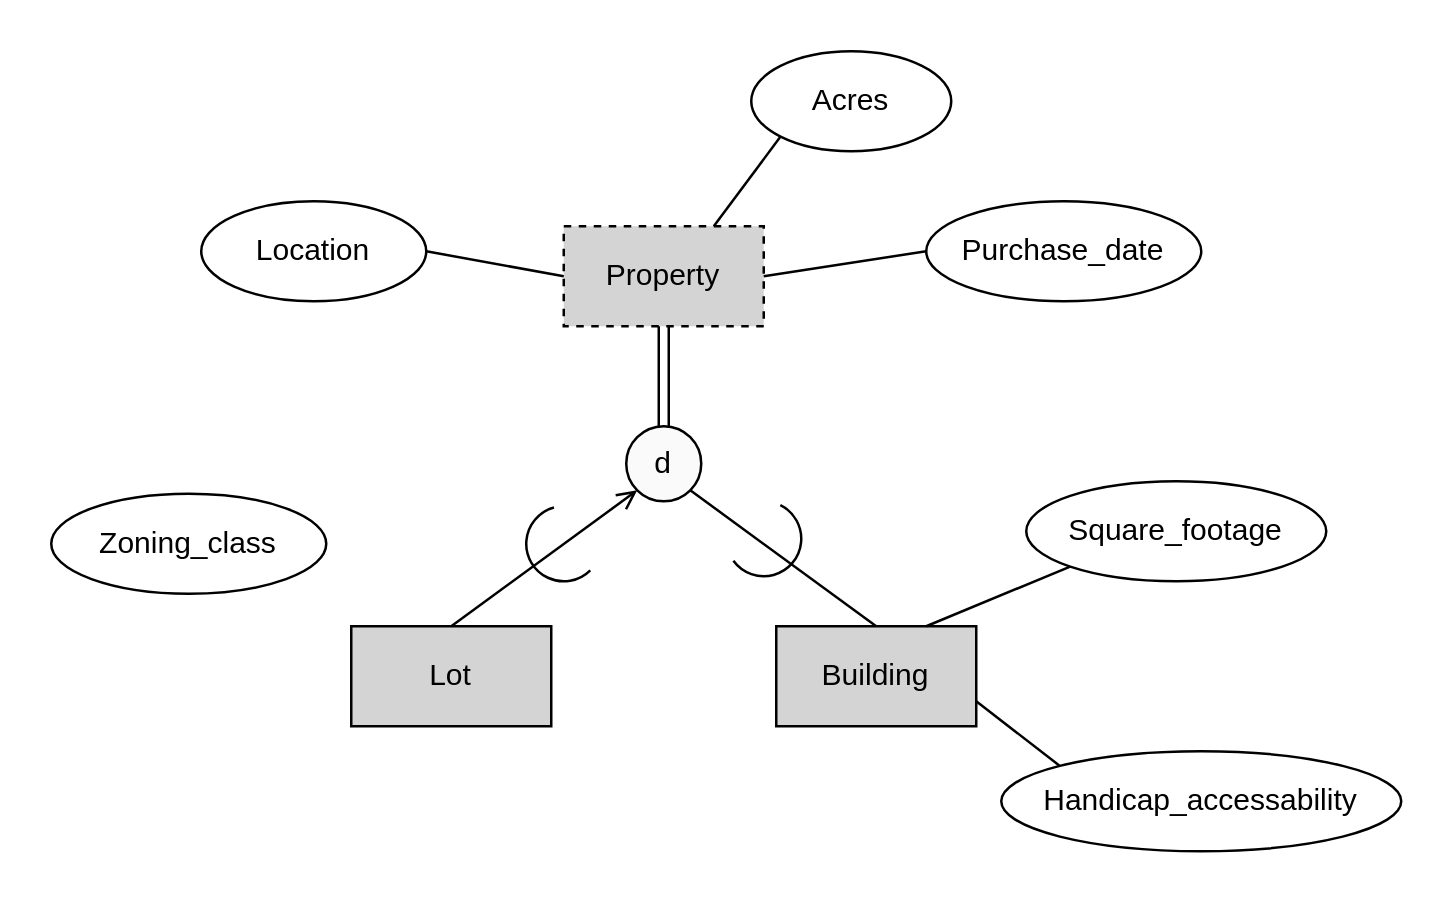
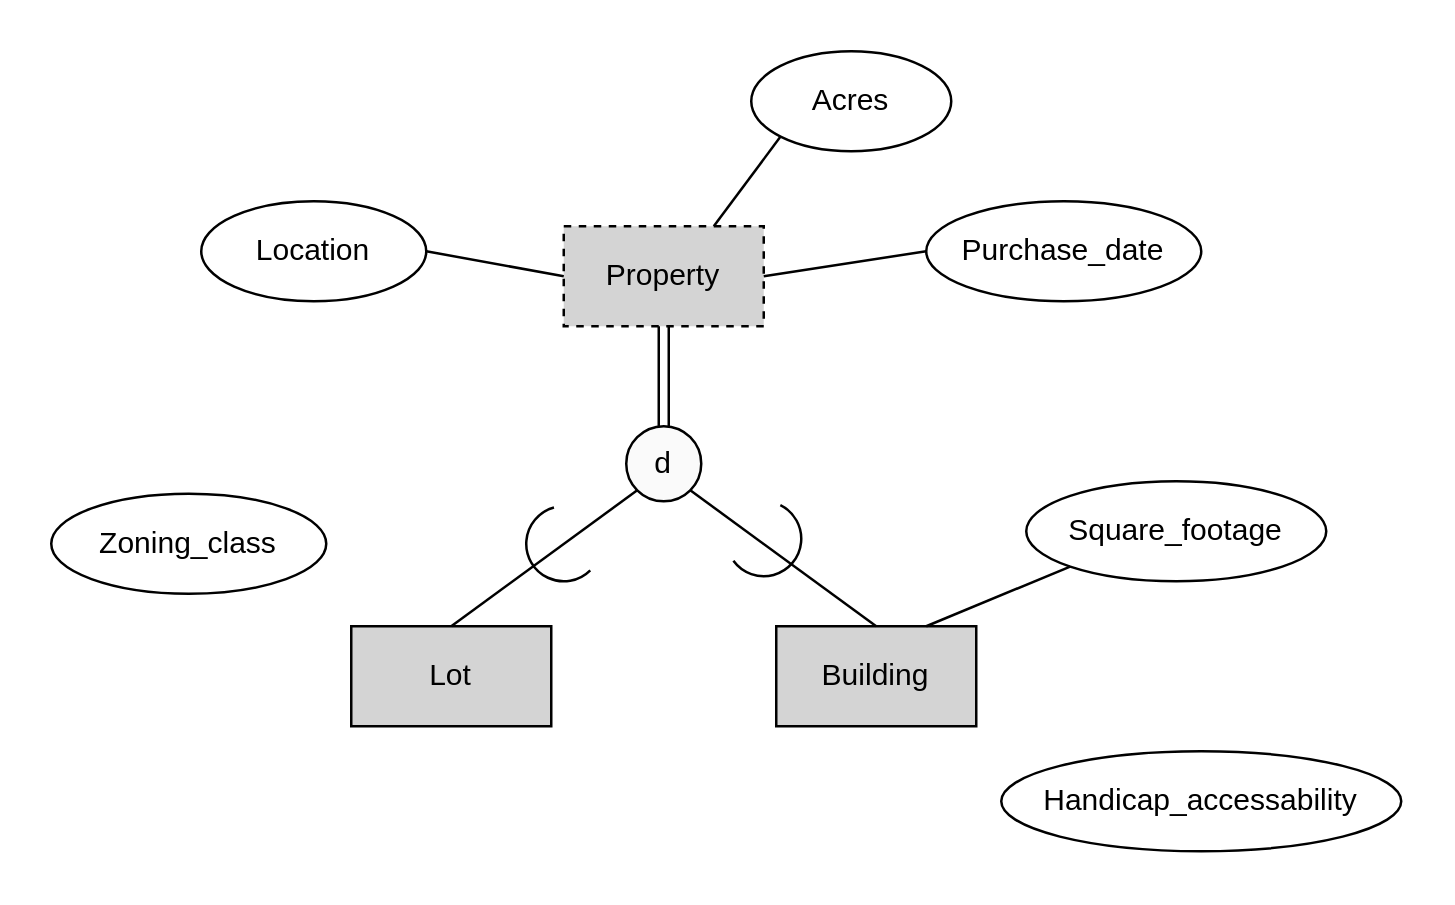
edge "Lot" -> "d": arrowhead open -> none
edge "Building" -- "Handicap_accessability": removed
